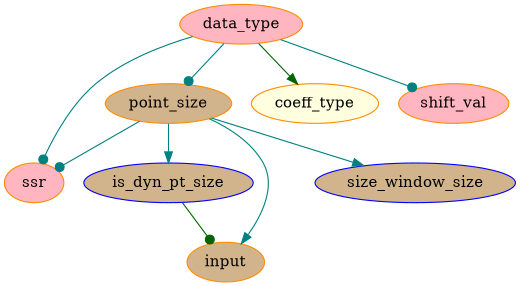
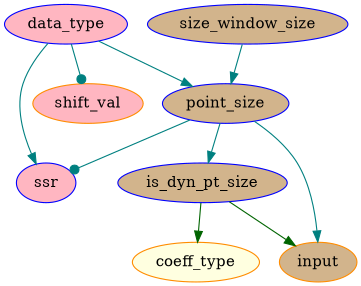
node "data_type": color darkorange -> blue
edge "data_type" -> "coeff_type": now "is_dyn_pt_size" -> "coeff_type"
edge "data_type" -> "point_size": arrowhead dot -> normal
edge "data_type" -> "ssr": arrowhead dot -> normal
node "point_size": color darkorange -> blue
edge "point_size" -> "size_window_size": reversed
node "ssr": color darkorange -> blue
edge "is_dyn_pt_size" -> "input": arrowhead dot -> normal
